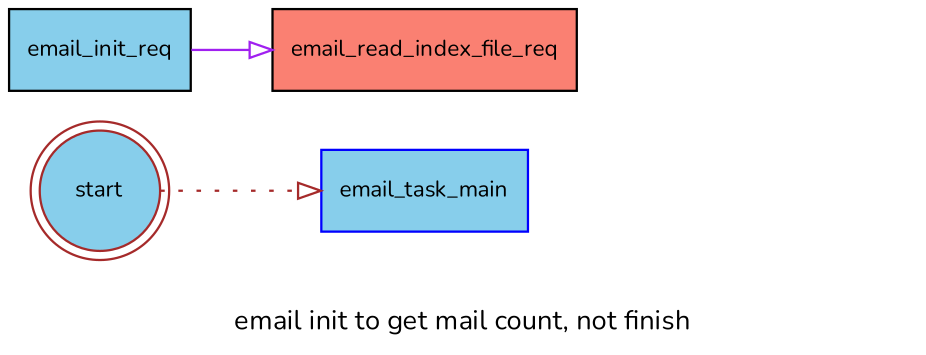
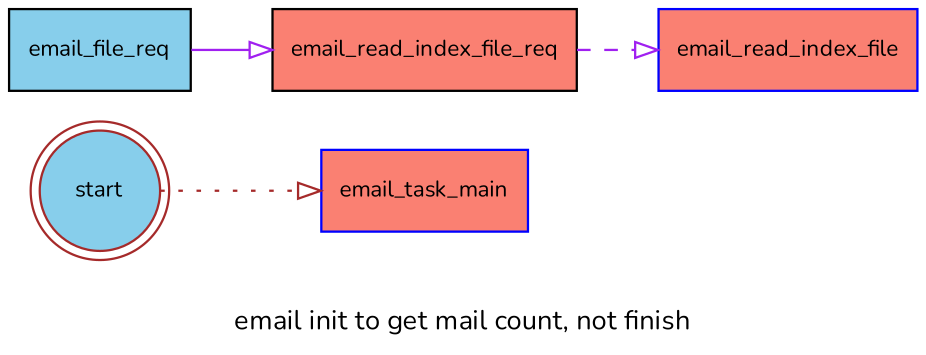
node "email_init_req": label "email_init_req" -> "email_file_req"
node "email_read_index_file": added
node "email_task_main": fillcolor skyblue -> salmon
